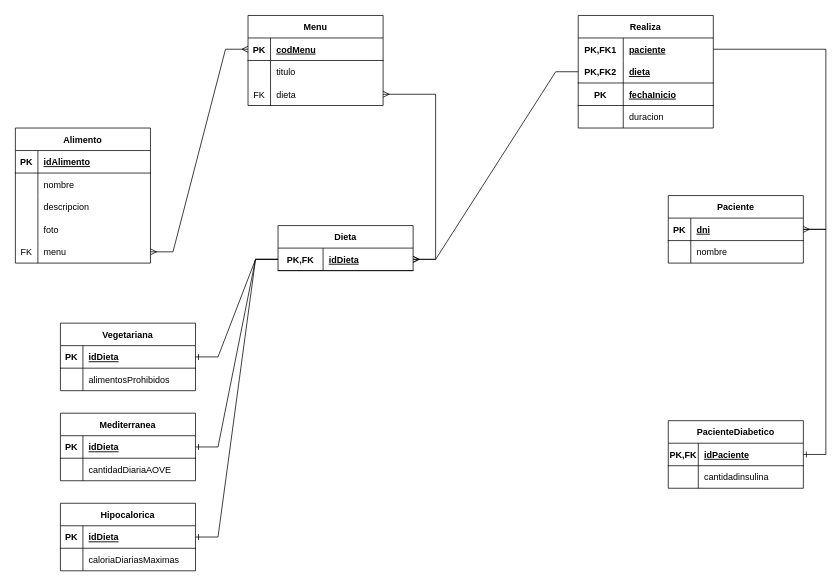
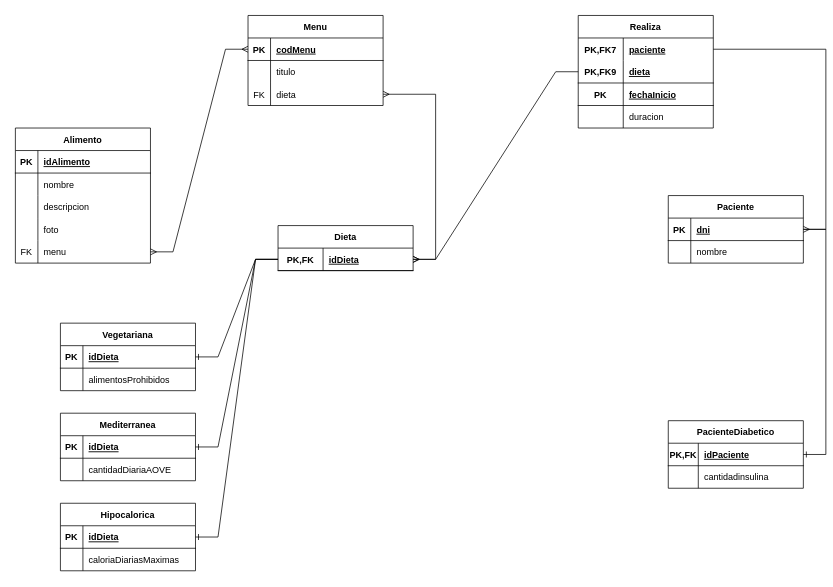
node "PK,FK1": label "PK,FK1" -> "PK,FK7"
node "PK,FK2": label "PK,FK2" -> "PK,FK9"
